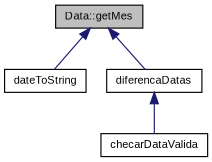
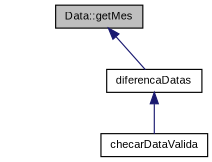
node "dateToString": removed
